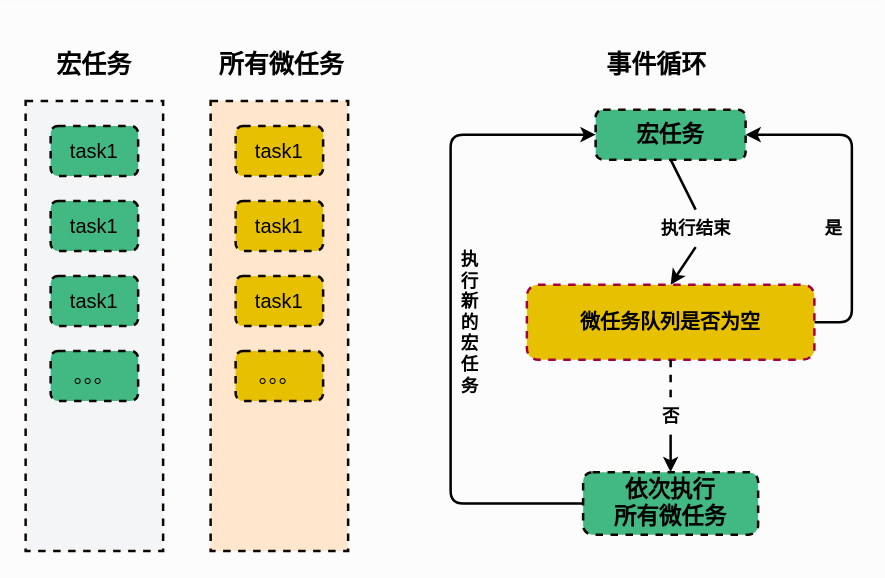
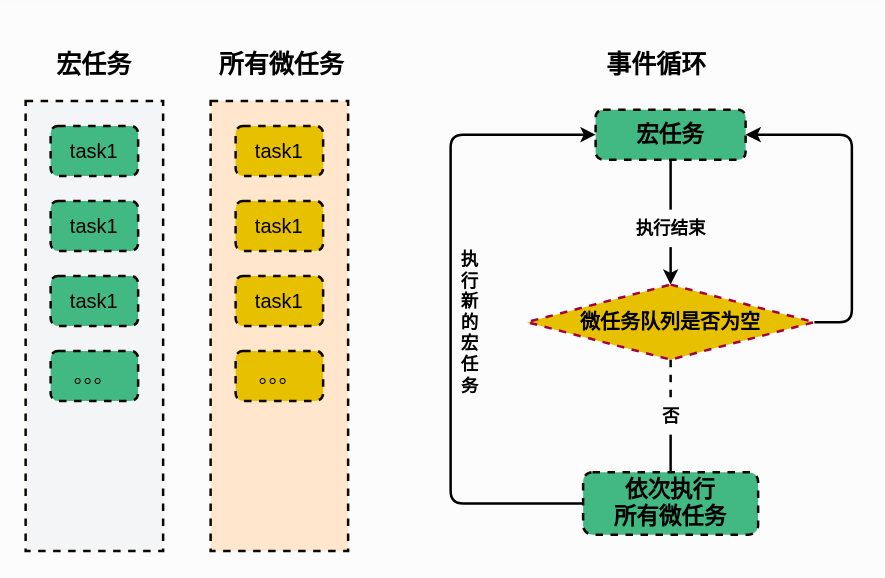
node "执行结束": moved (696, 228) -> (671, 228)
node "是": removed
node "微任务队列是否为空": shape rounded rectangle -> diamond
edge "否" -> "依次执行 所有微任务": arrowhead classic -> none
